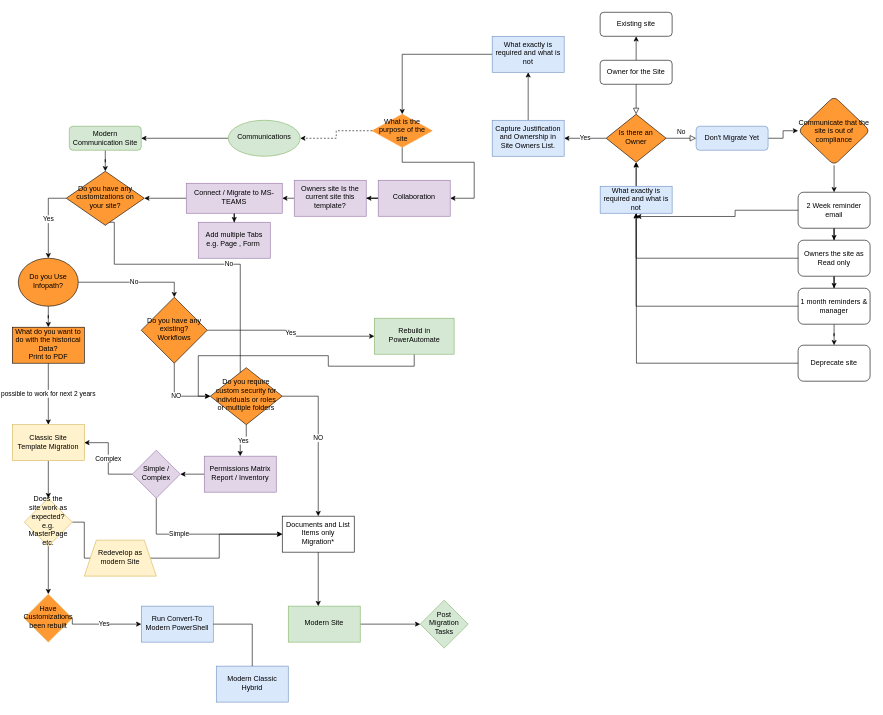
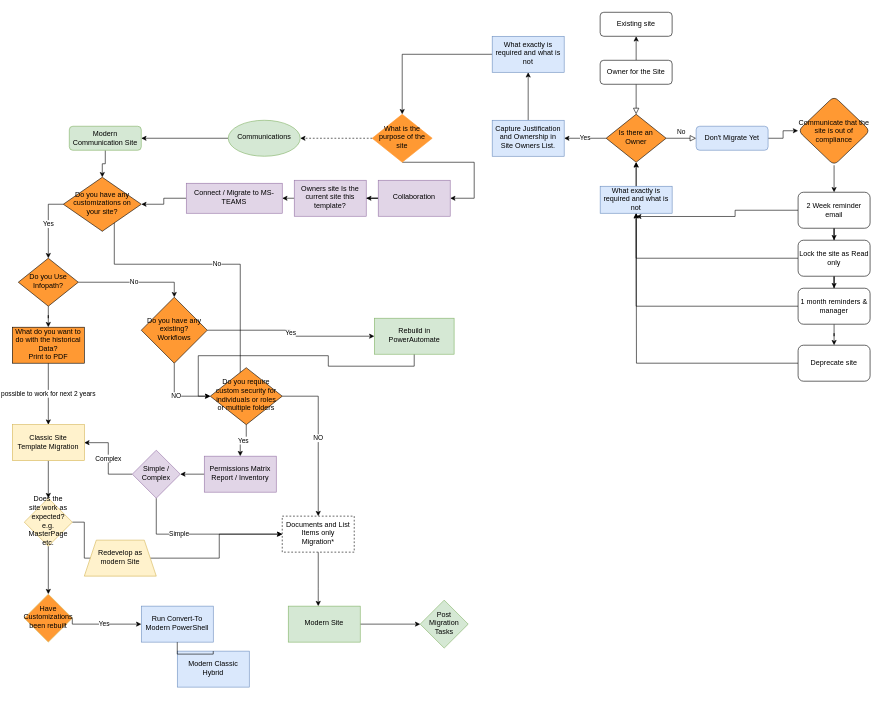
node "What is the purpose of the site": size 60x33 -> 60x48
node "Do you have any customizations on your site?": moved (105, 198) -> (102, 204)
edge "Connect / Migrate to MS-TEAMS" -> "Add multiple Tabs e.g. Page , Form": removed
node "Add multiple Tabs e.g. Page , Form": removed
node "Owners the site as Read only": label "Owners the site as Read only" -> "Lock the site as Read only"
node "Do you Use Infopath?": shape ellipse -> diamond
node "Documents and List Items only Migration*": style solid -> dashed
node "Modern Classic Hybrid": moved (252, 684) -> (213, 669)
